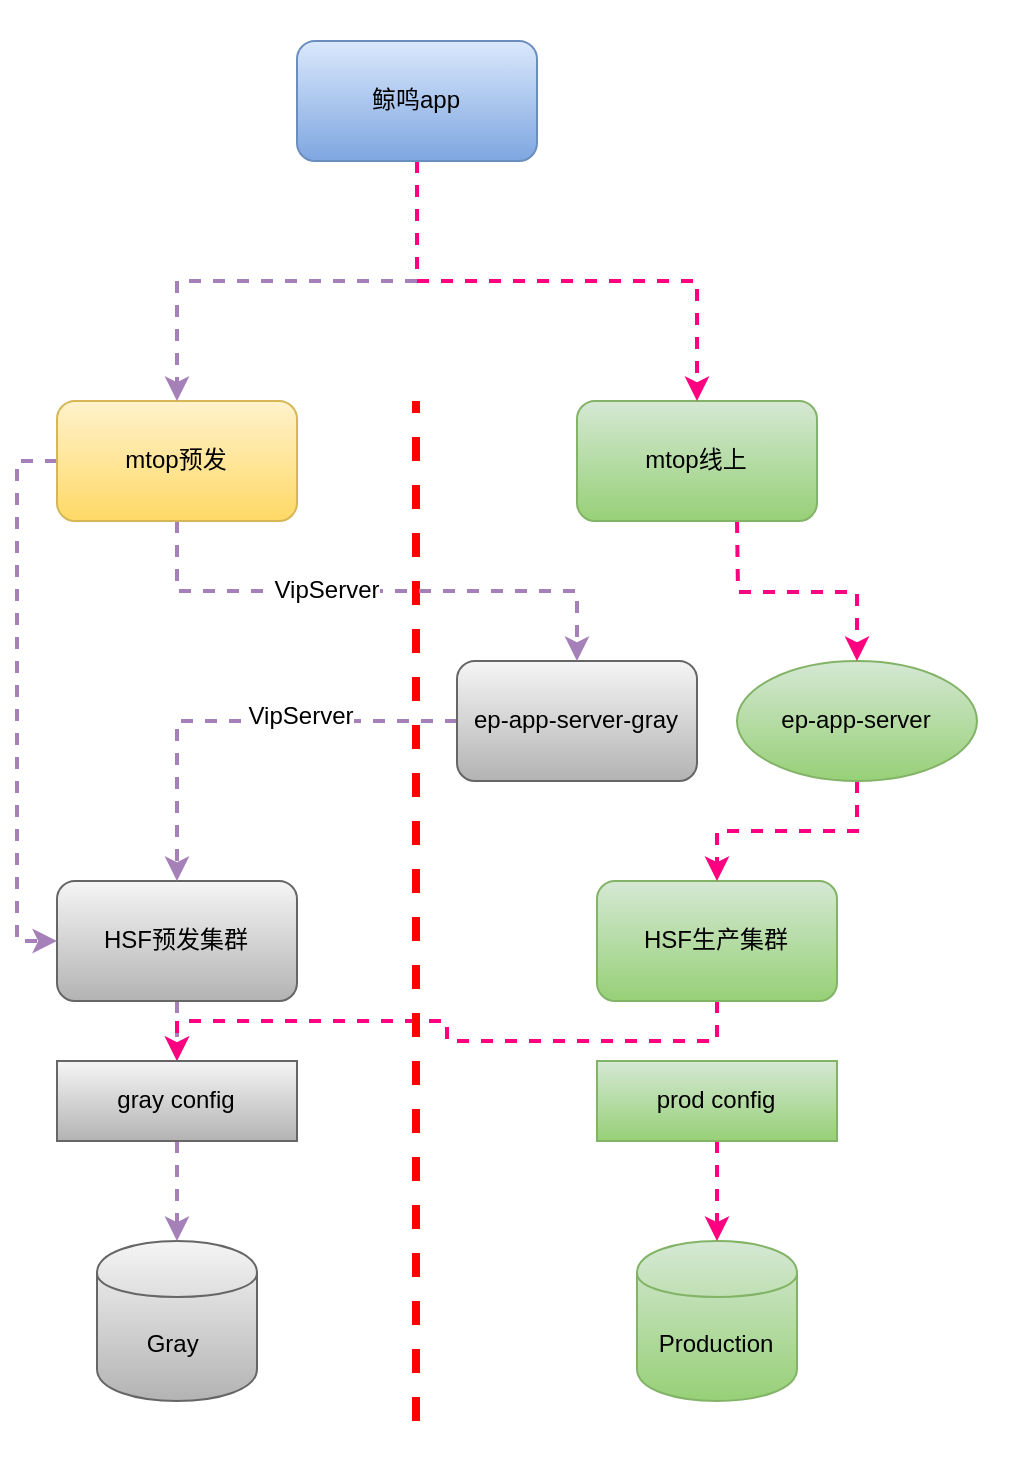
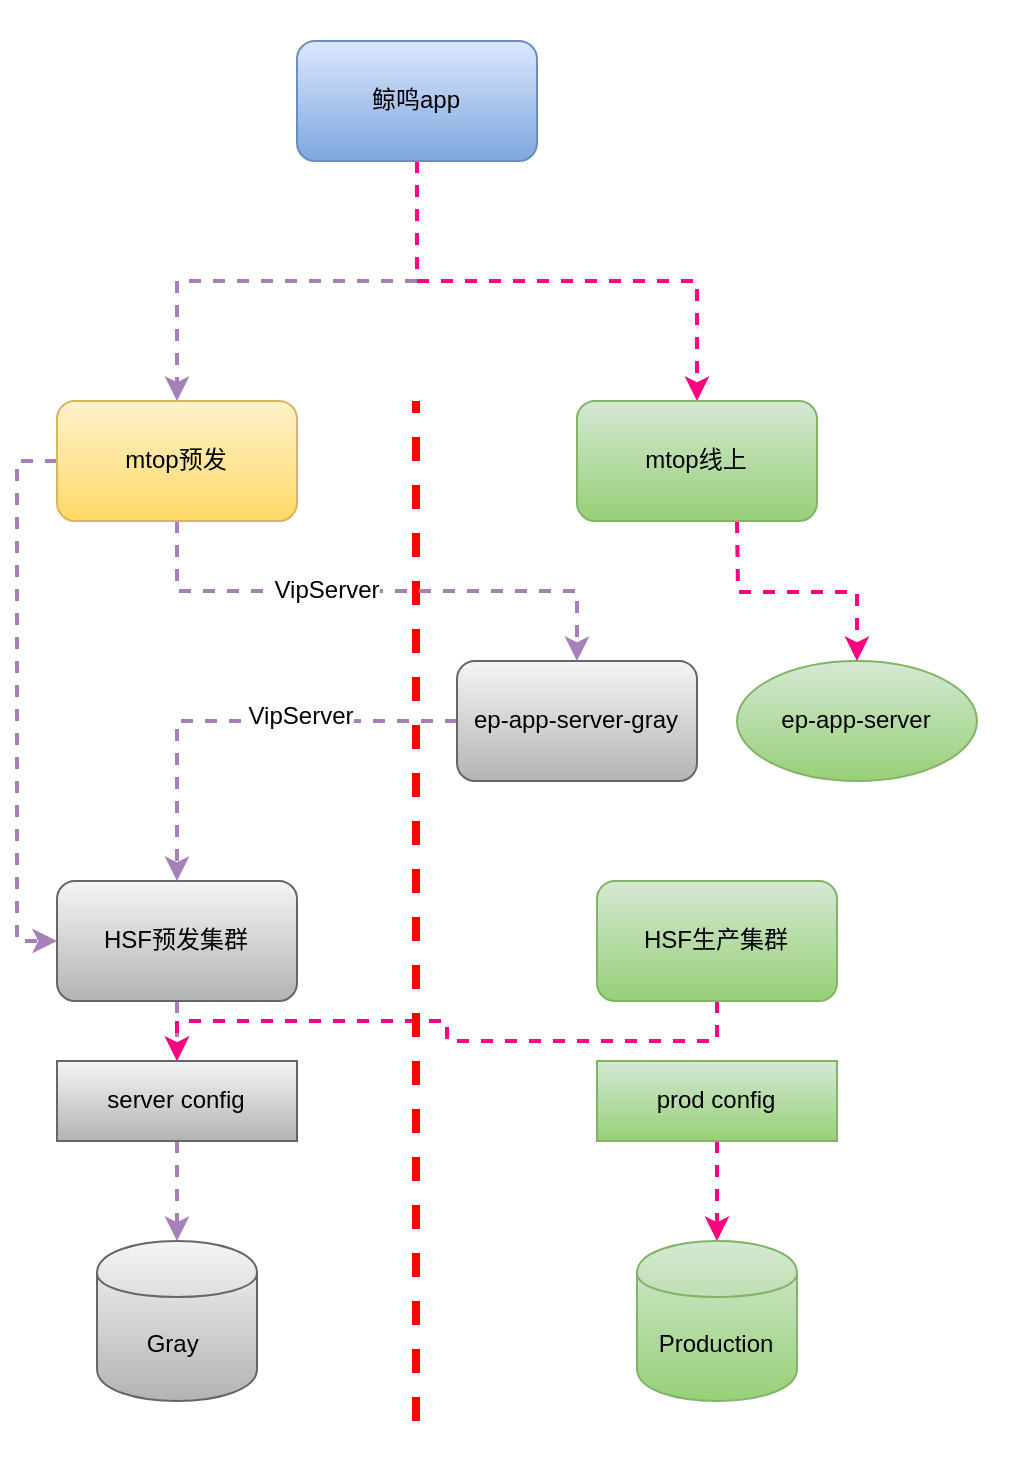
edge "ep-app-server" -> "HSF生产集群": removed
node "gray config": label "gray config" -> "server config"
